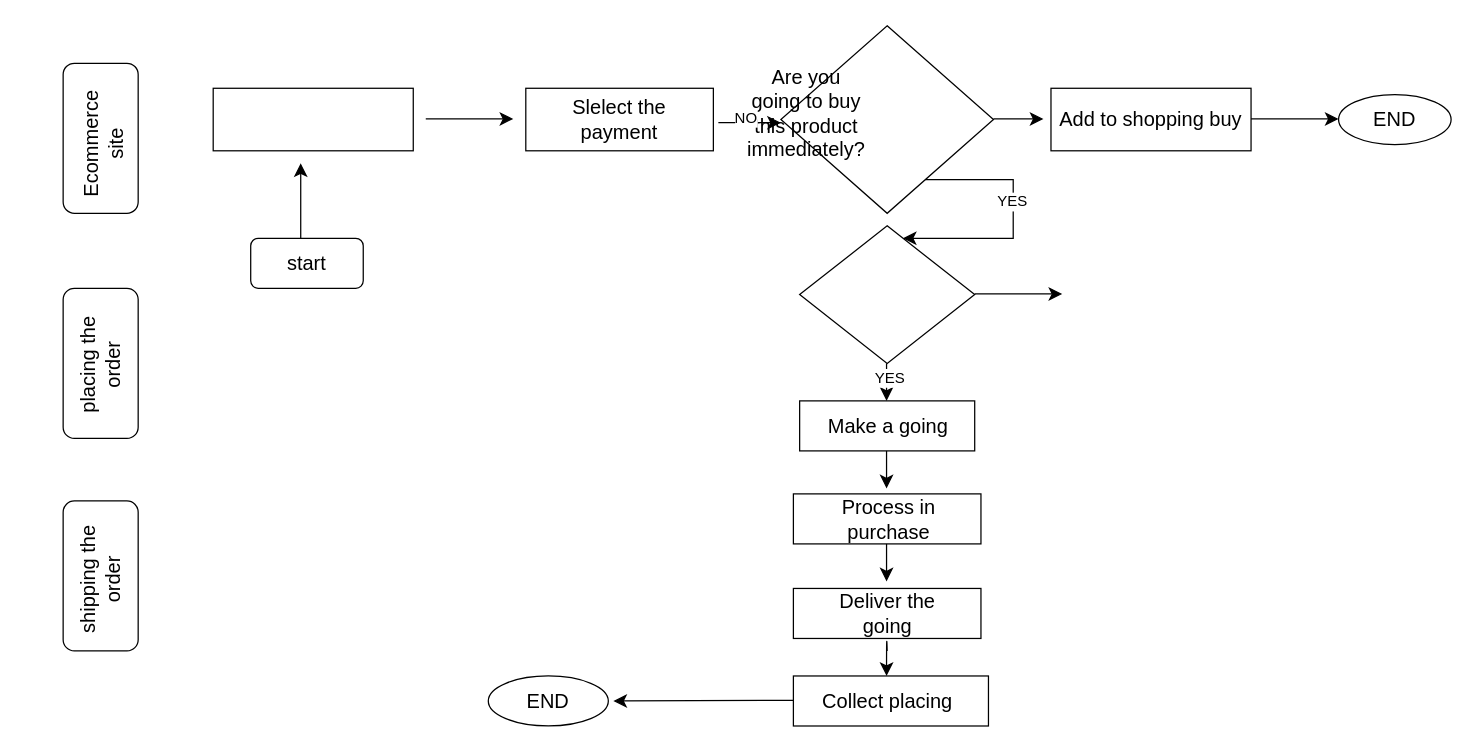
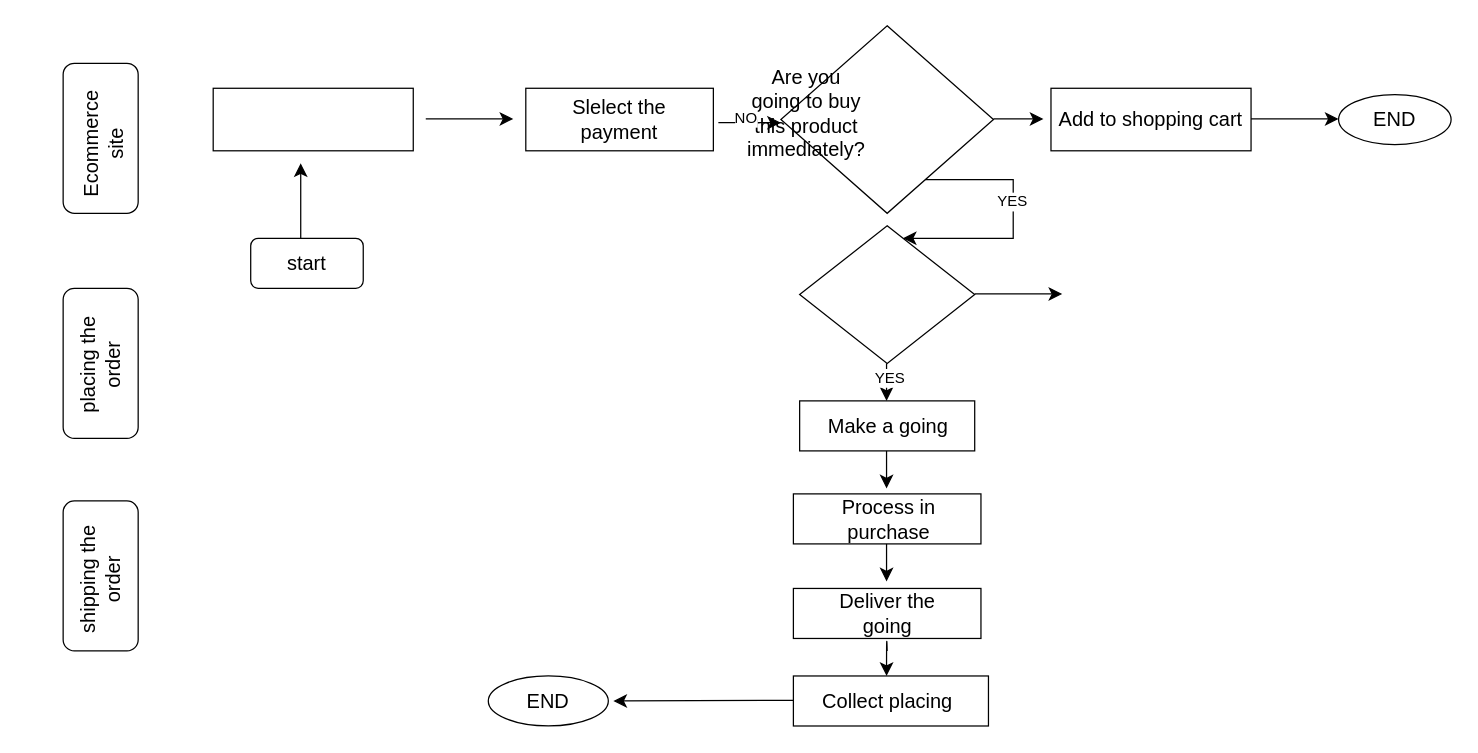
node "Add to shopping buy": label "Add to shopping buy" -> "Add to shopping cart"
